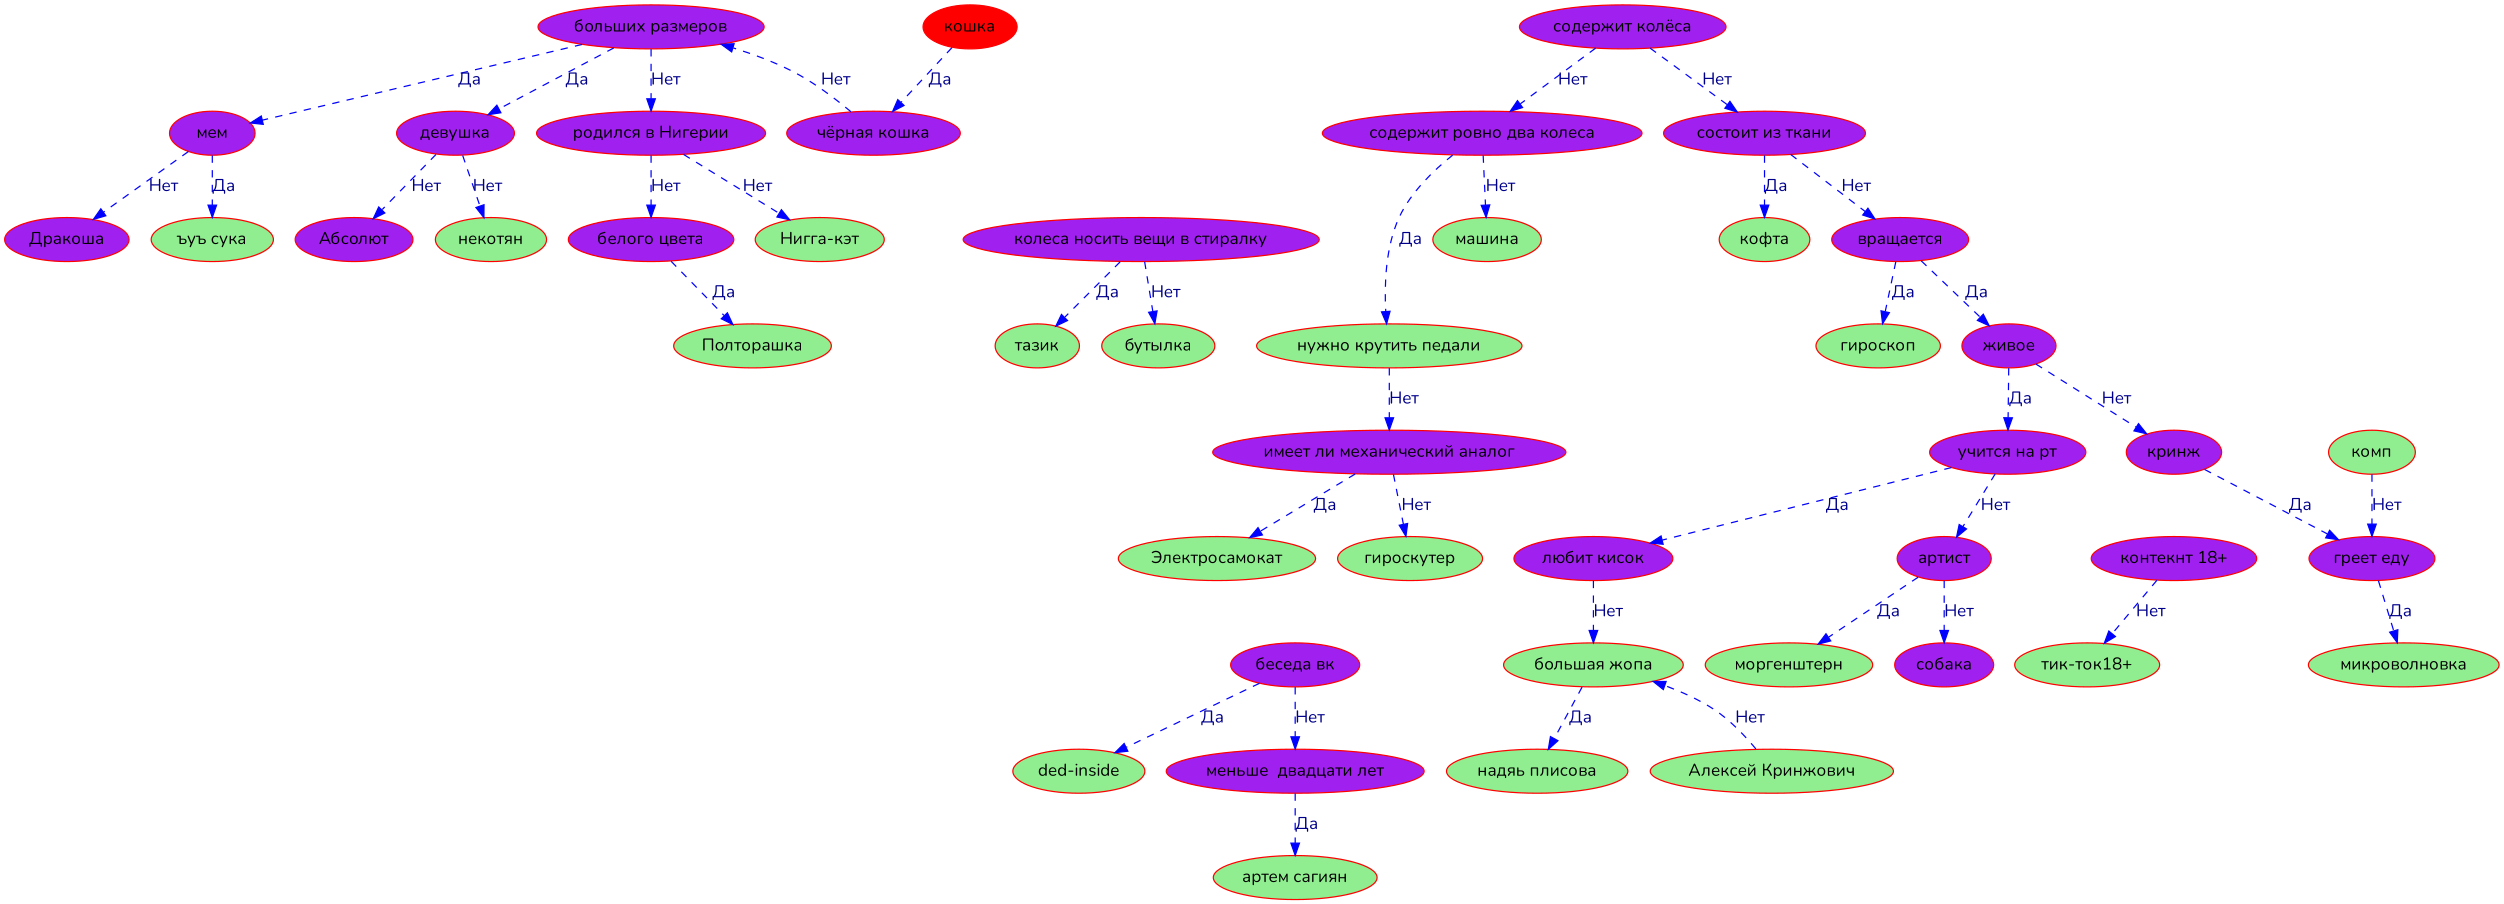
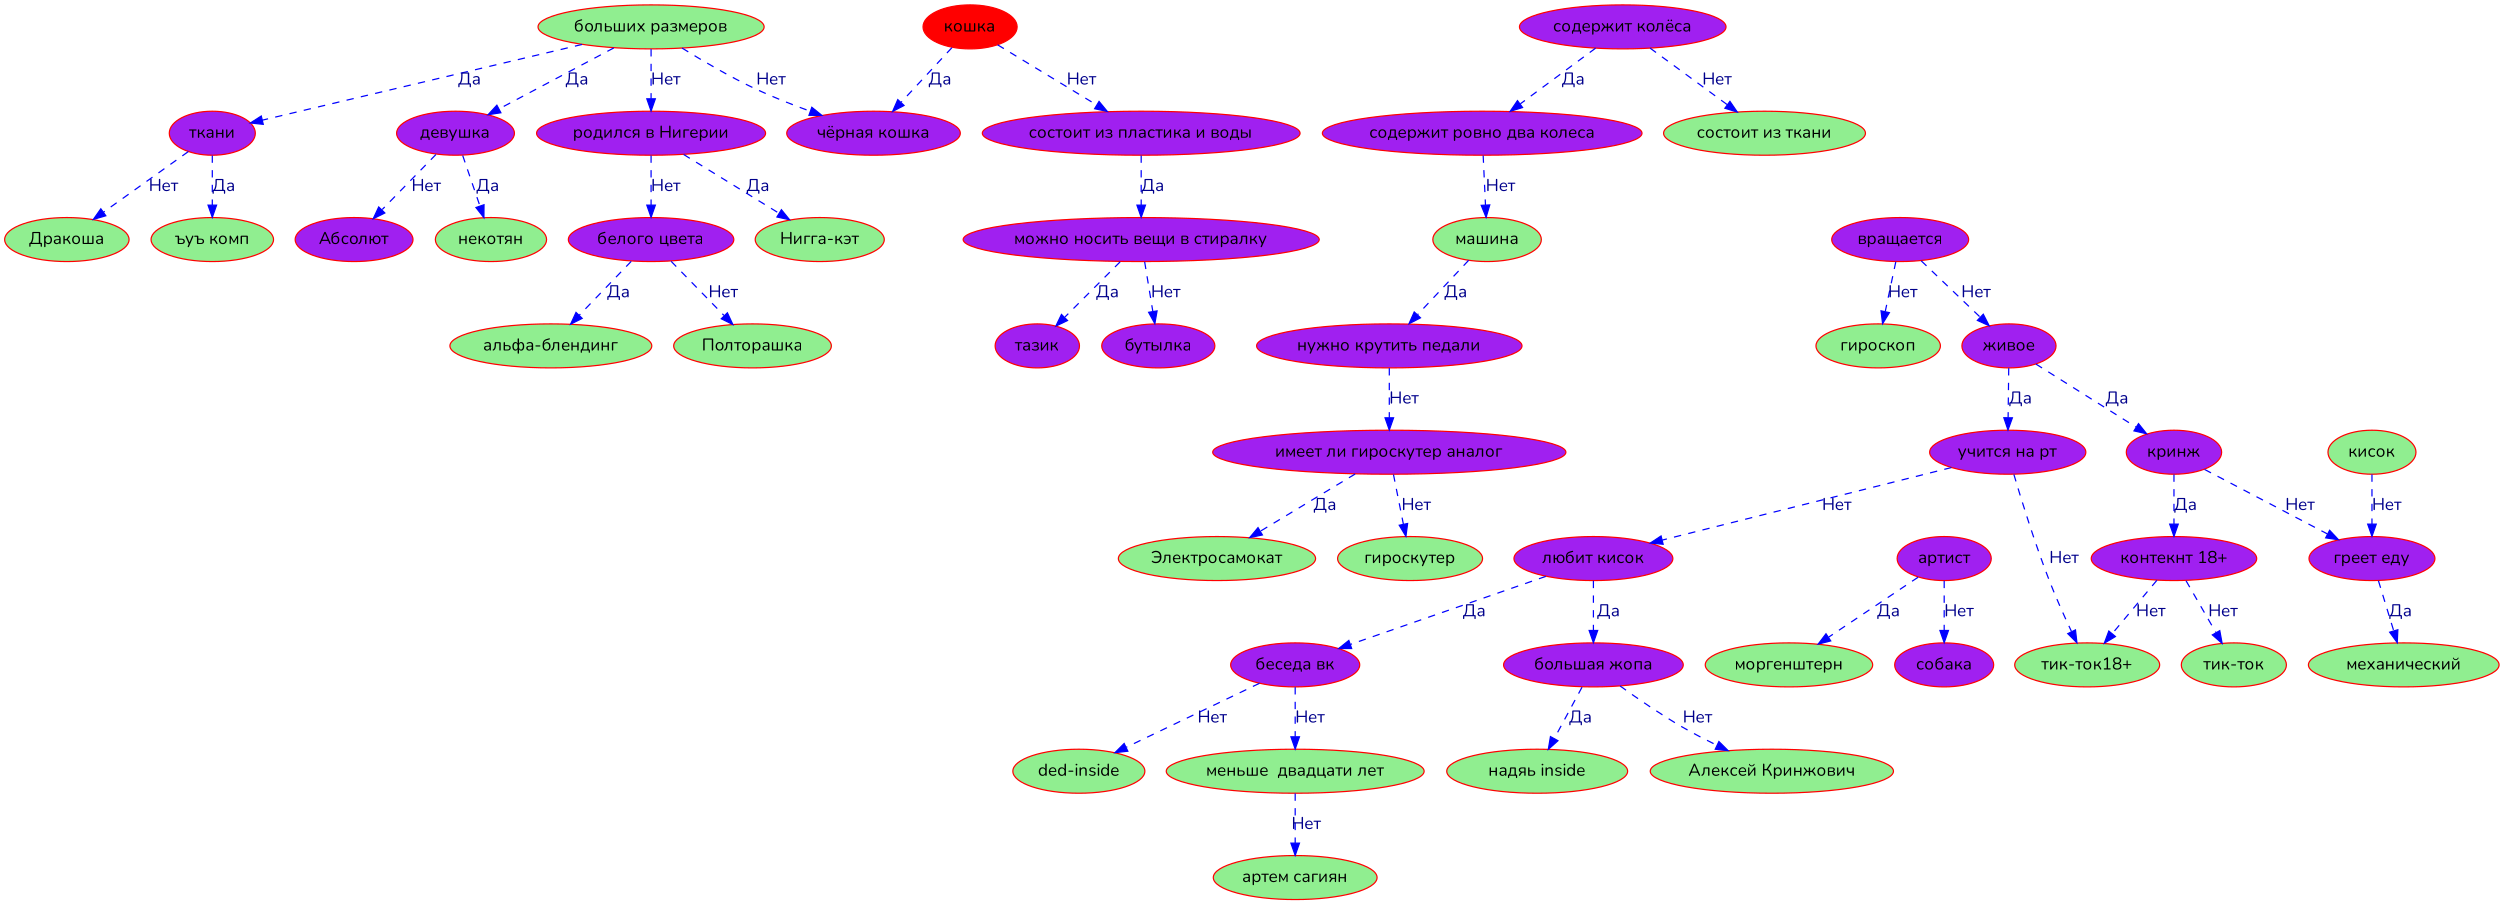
node "больших размеров": fillcolor purple -> lightgreen
edge "чёрная кошка" -> "больших размеров": reversed
edge "содержит колёса" -> "содержит ровно два колеса": label "Нет" -> "Да"
node "мем": label "мем" -> "ткани"
node "состоит из пластика и воды": added
node "состоит из ткани": fillcolor purple -> lightgreen
edge "состоит из ткани" -> "вращается": removed, label "Нет"
edge "девушка" -> "некотян": label "Нет" -> "Да"
edge "родился в Нигерии" -> "Нигга-кэт": label "Нет" -> "Да"
edge "содержит ровно два колеса" -> "нужно крутить педали": now "машина" -> "нужно крутить педали"
node "Дракоша": fillcolor purple -> lightgreen
node "ъуъ сука": label "ъуъ сука" -> "ъуъ комп"
node "колеса носить вещи в стиралку": label "колеса носить вещи в стиралку" -> "можно носить вещи в стиралку"
node "кофта": removed
edge "белого цвета" -> "Полторашка": label "Да" -> "Нет"
edge "вращается" -> "гироскоп": label "Да" -> "Нет"
edge "вращается" -> "живое": label "Да" -> "Нет"
node "альфа-блендинг": added
node "тазик": fillcolor lightgreen -> purple
node "бутылка": fillcolor lightgreen -> purple
node "нужно крутить педали": fillcolor lightgreen -> purple
edge "живое" -> "кринж": label "Нет" -> "Да"
node "имеет ли механический аналог": label "имеет ли механический аналог" -> "имеет ли гироскутер аналог"
node "комп": label "комп" -> "кисок"
edge "кринж" -> "контекнт 18+": added, label "Да"
edge "учится на рт" -> "артист": now "учится на рт" -> "тик-ток18+"
edge "учится на рт" -> "любит кисок": label "Да" -> "Нет"
edge "кринж" -> "греет еду": label "Да" -> "Нет"
edge "любит кисок" -> "беседа вк": added, label "Да"
edge "любит кисок" -> "большая жопа": label "Нет" -> "Да"
node "большая жопа": fillcolor lightgreen -> purple
node "тик-ток": added
node "микроволновка": label "микроволновка" -> "механический"
edge "Алексей Кринжович" -> "большая жопа": reversed
edge "беседа вк" -> "ded-inside": label "Да" -> "Нет"
node "меньше  двадцати лет": fillcolor purple -> lightgreen
node "надяь плисова": label "надяь плисова" -> "надяь inside"
edge "меньше  двадцати лет" -> "артем сагиян": label "Да" -> "Нет"
